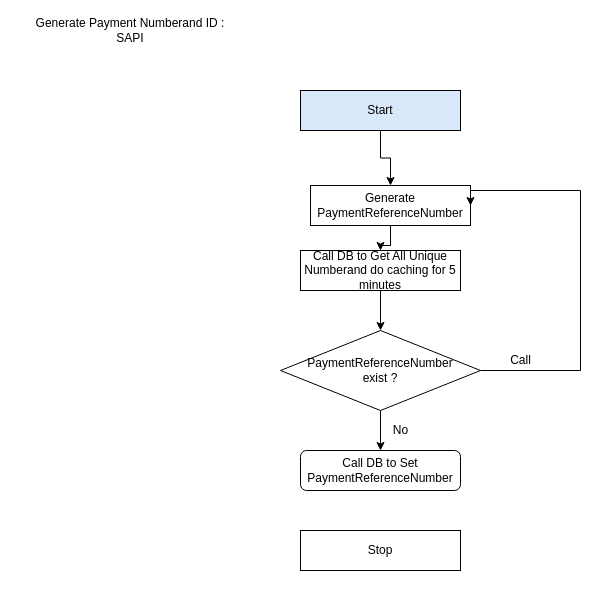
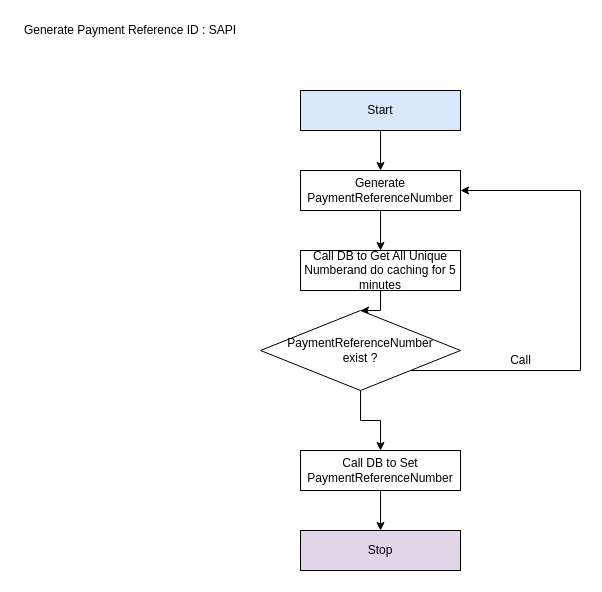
node "Generate Payment Numberand ID : SAPI": label "Generate Payment Numberand ID : SAPI" -> "Generate Payment Reference ID : SAPI"
node "Generate PaymentReferenceNumber": moved (391, 206) -> (381, 191)
node "PaymentReferenceNumber exist ?": moved (381, 371) -> (361, 351)
node "No": removed
node "Call DB to Set PaymentReferenceNumber": shape rounded rectangle -> rectangle
edge "Call DB to Set PaymentReferenceNumber" -> "Stop": added
node "Stop": fillcolor #ffffff -> #e1d5e7
